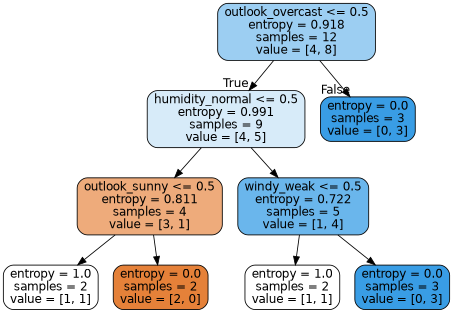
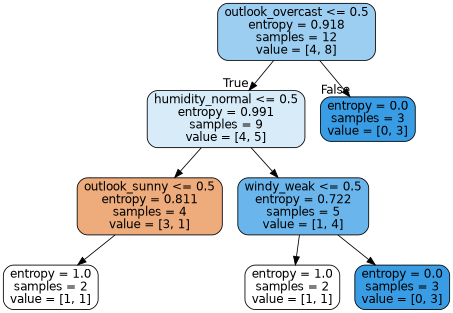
node "entropy = 0.0 samples = 2 value = [2, 0]": removed
